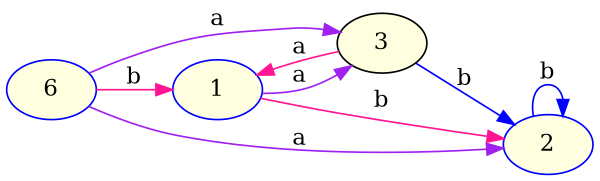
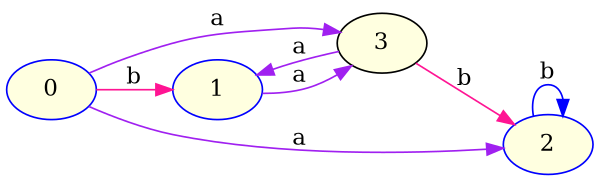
edge "3" -> "1": color deeppink -> purple
edge "3" -> "2": color blue -> deeppink
node "6": label "6" -> "0"
edge "1" -> "2": removed, label "b"
